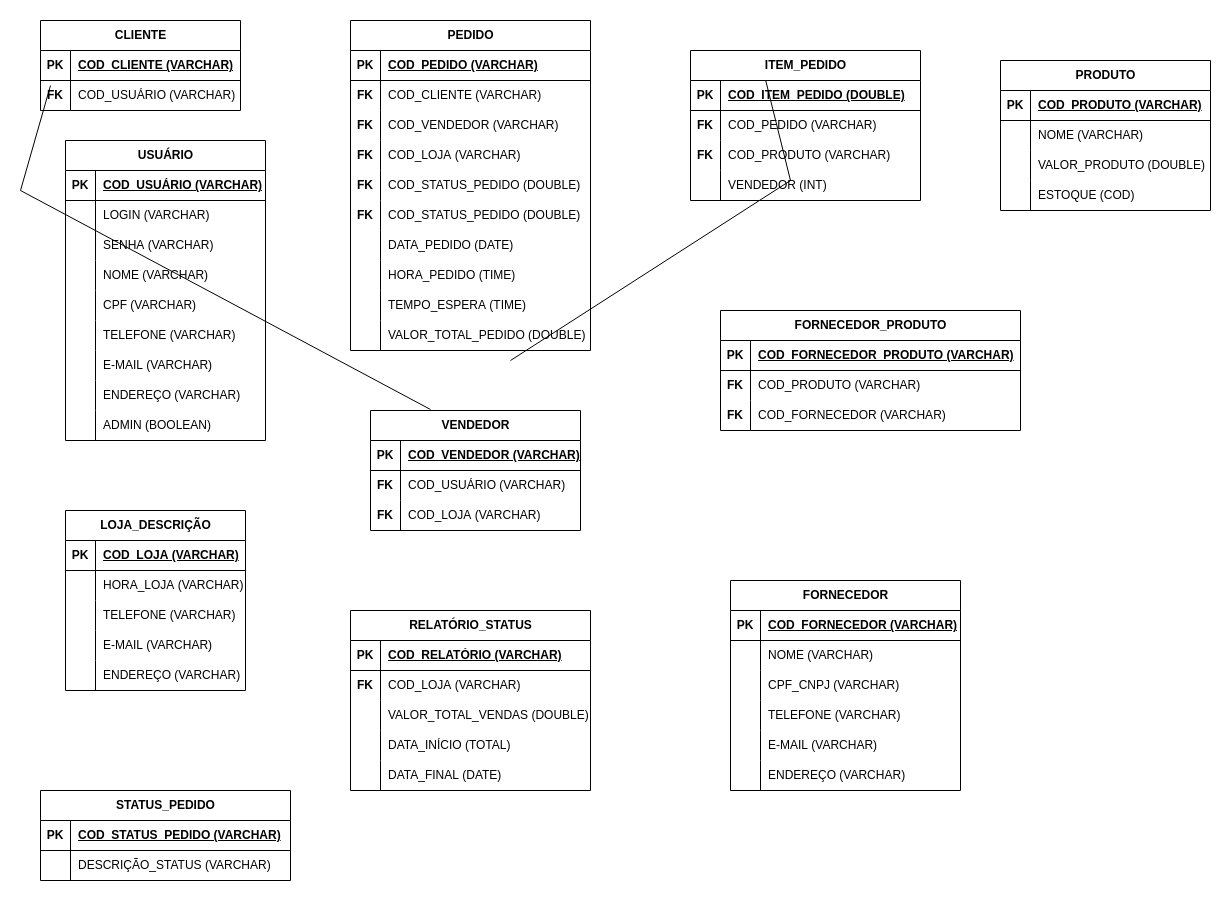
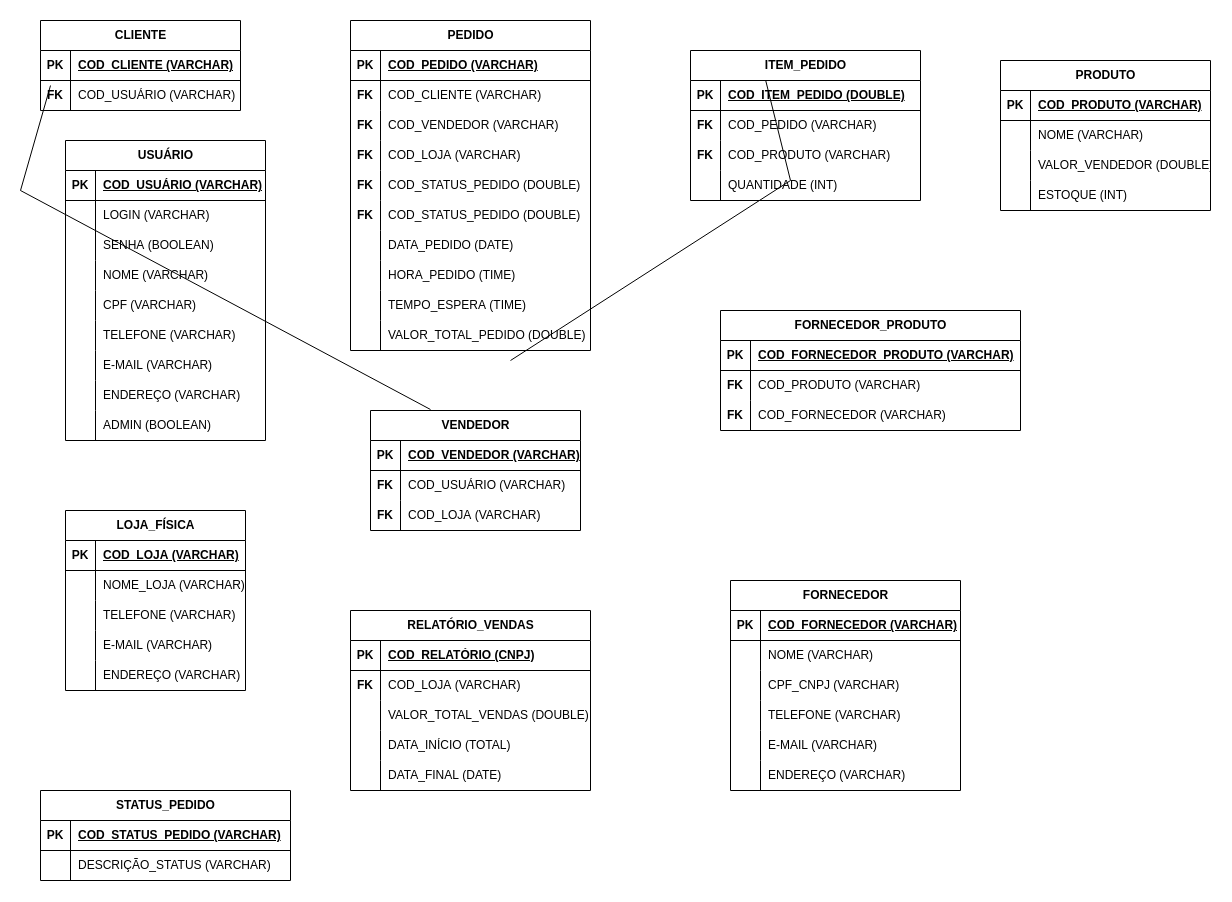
node "VALOR_PRODUTO (DOUBLE)": label "VALOR_PRODUTO (DOUBLE)" -> "VALOR_VENDEDOR (DOUBLE)"
node "VENDEDOR (INT)": label "VENDEDOR (INT)" -> "QUANTIDADE (INT)"
node "ESTOQUE (COD)": label "ESTOQUE (COD)" -> "ESTOQUE (INT)"
node "SENHA (VARCHAR)": label "SENHA (VARCHAR)" -> "SENHA (BOOLEAN)"
node "LOJA_DESCRIÇÃO": label "LOJA_DESCRIÇÃO" -> "LOJA_FÍSICA"
node "HORA_LOJA (VARCHAR)": label "HORA_LOJA (VARCHAR)" -> "NOME_LOJA (VARCHAR)"
node "RELATÓRIO_STATUS": label "RELATÓRIO_STATUS" -> "RELATÓRIO_VENDAS"
node "COD_RELATÓRIO (VARCHAR)": label "COD_RELATÓRIO (VARCHAR)" -> "COD_RELATÓRIO (CNPJ)"
